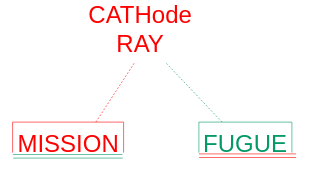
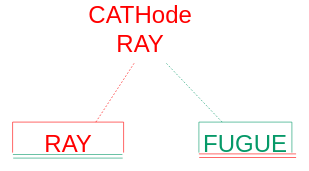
node "MISSION": label "MISSION" -> "RAY"
